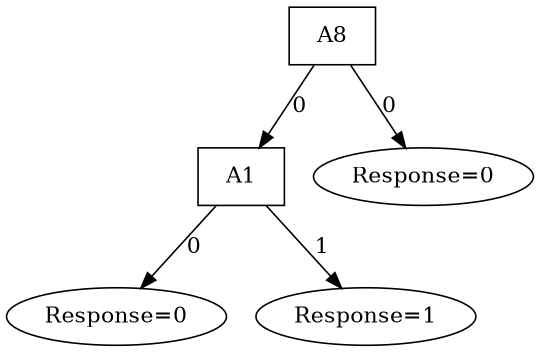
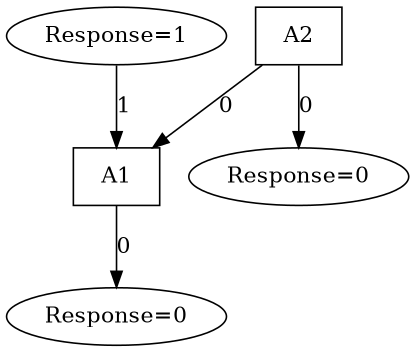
node "A8": label "A8" -> "A2"
edge "A1" -> "Response=1": reversed
